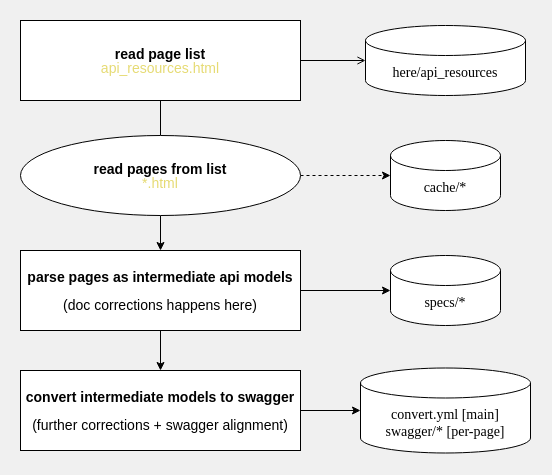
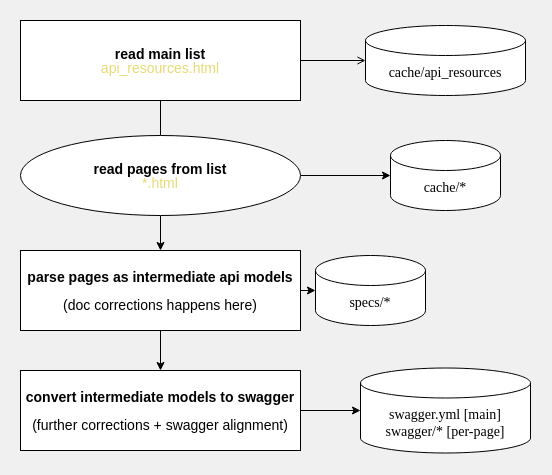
node "read page list api_resources.html": label "read page list api_resources.html" -> "read main list api_resources.html"
node "here/api_resources": label "here/api_resources" -> "cache/api_resources"
edge "read pages from list *.html" -> "cache/*": style dashed -> solid
node "specs/*": moved (446, 291) -> (371, 291)
node "convert.yml [main] swagger/* [per-page]": label "convert.yml [main] swagger/* [per-page]" -> "swagger.yml [main] swagger/* [per-page]"
